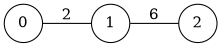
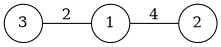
edge "1" -- "2": label "6" -> "4"
node "0": label "0" -> "3"
